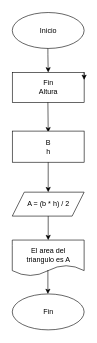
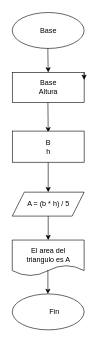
node "Inicio": label "Inicio" -> "Base"
node "Fin Altura": label "Fin Altura" -> "Base Altura"
node "A = (b * h) / 2": label "A = (b * h) / 2" -> "A = (b * h) / 5"
node "Fin": moved (48, 312) -> (54, 312)
